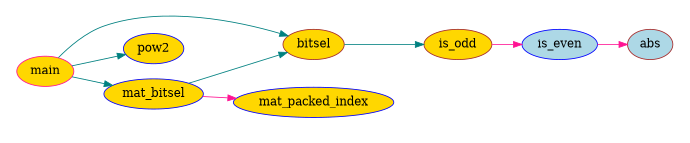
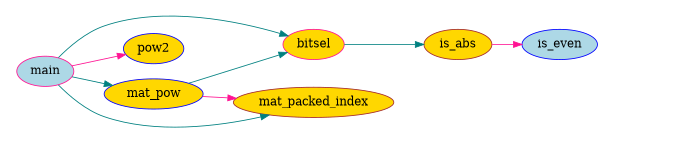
node "bitsel": color brown -> deeppink
node "is_odd": label "is_odd" -> "is_abs"
node "abs": removed
edge "main" -> "pow2": color teal -> deeppink
node "main": fillcolor gold -> lightblue
node "mat_bitsel": label "mat_bitsel" -> "mat_pow"
node "mat_packed_index": color blue -> brown
edge "main" -> "mat_packed_index": added
